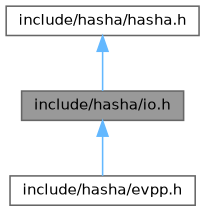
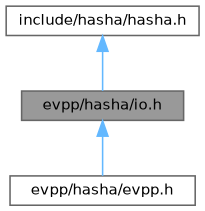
node "include/hasha/io.h": label "include/hasha/io.h" -> "evpp/hasha/io.h"
node "include/hasha/evpp.h": label "include/hasha/evpp.h" -> "evpp/hasha/evpp.h"
